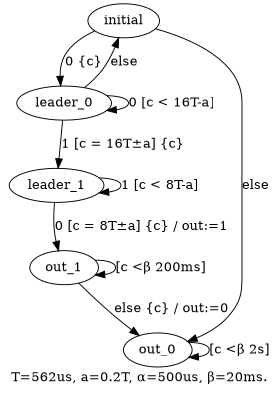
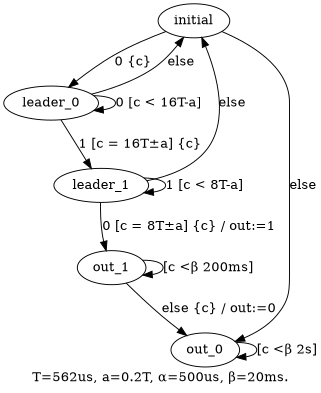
edge "leader_1" -> "initial": added, label "else"
